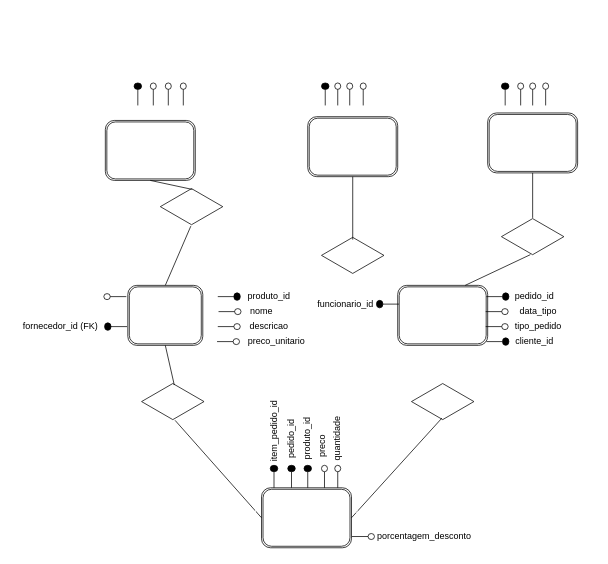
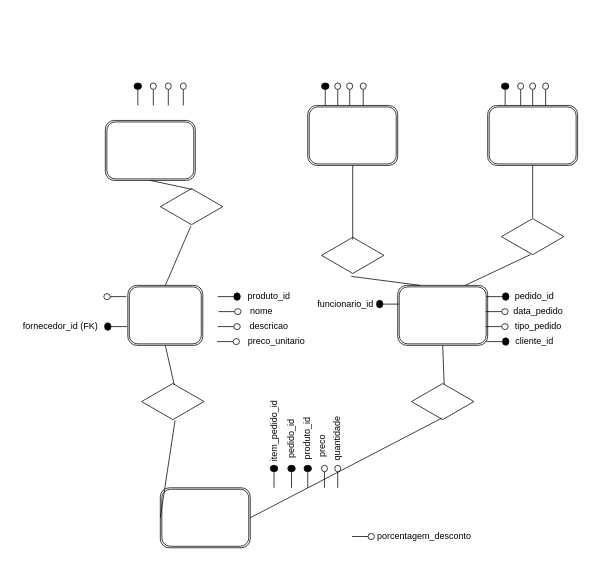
node "Funcionario": moved (533, 143) -> (533, 135)
node "Cliente": moved (353, 147) -> (353, 135)
edge "faz" -- "Pedido": added, label "N"
node "data_tipo": label "data_tipo" -> "data_pedido"
edge "Pedido" -- "inclui": added, label "1"
node "Item_Pedido": moved (307, 518) -> (205, 518)
